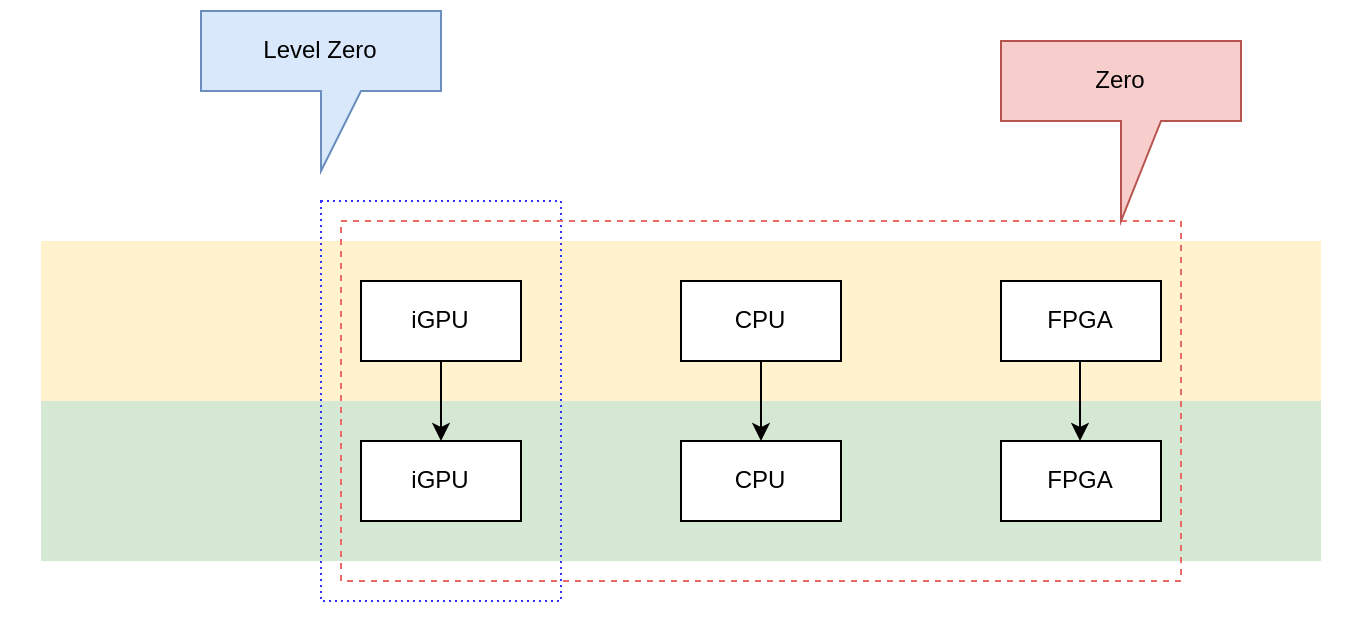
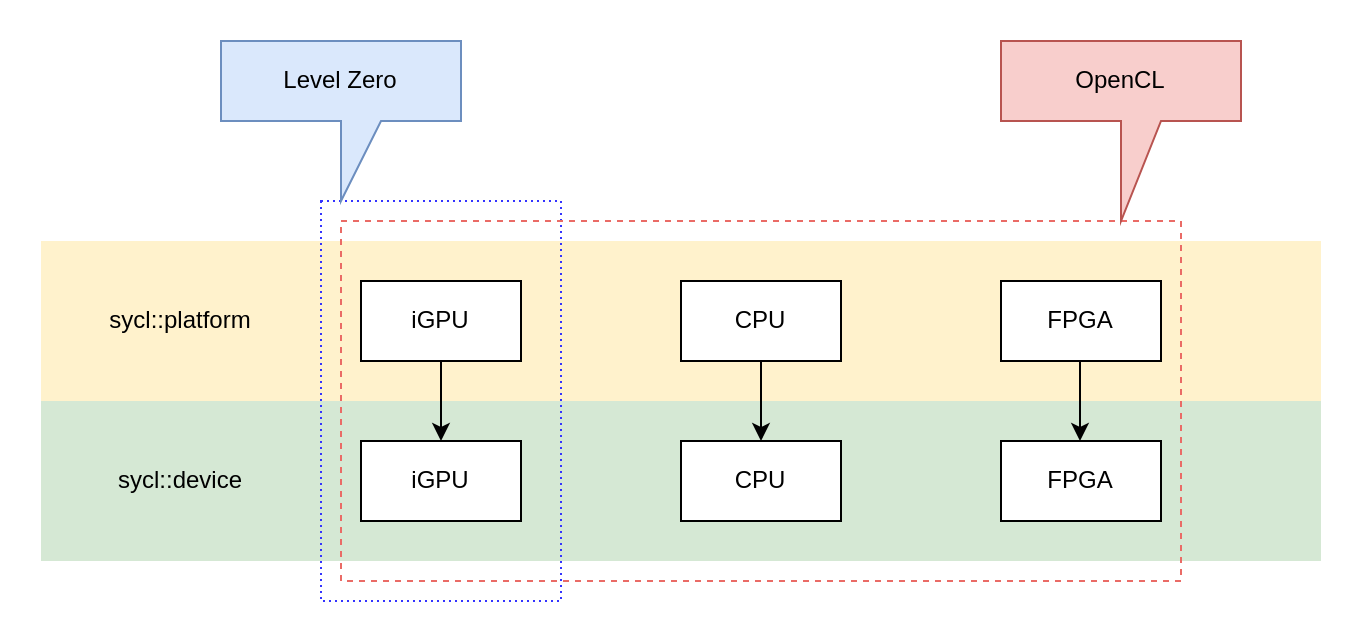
node "Zero": label "Zero" -> "OpenCL"
node "Level Zero": moved (321, 91) -> (341, 121)
node "sycl::platform": added
node "sycl::device": added
